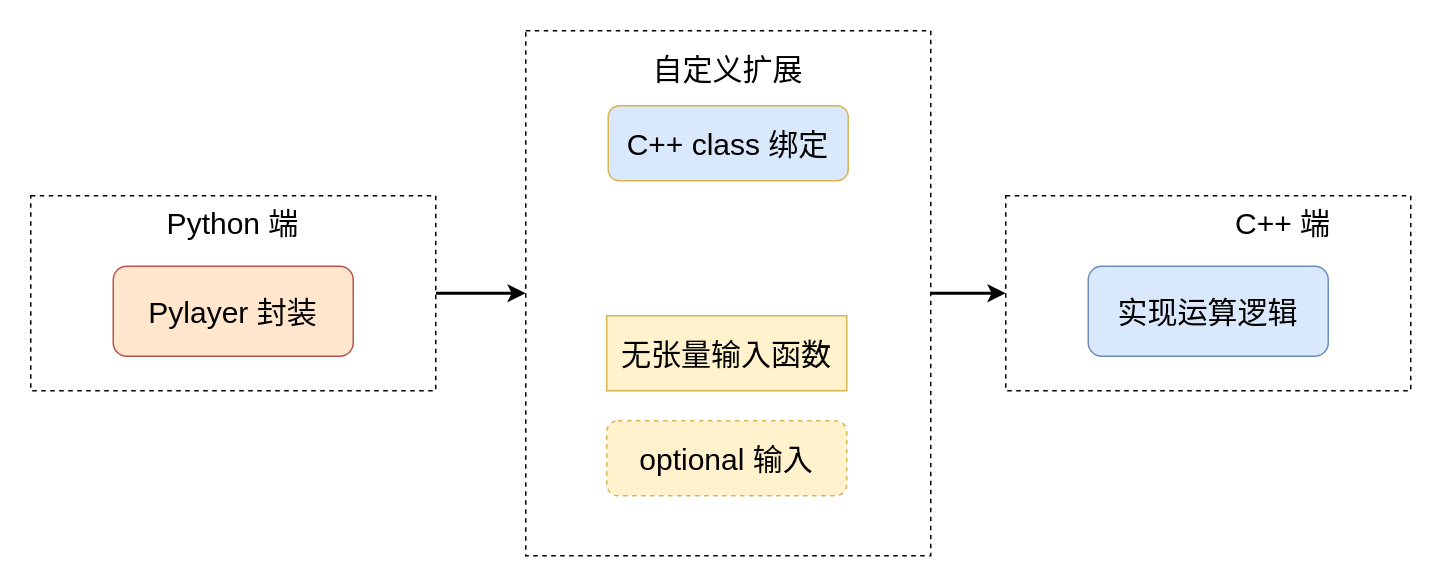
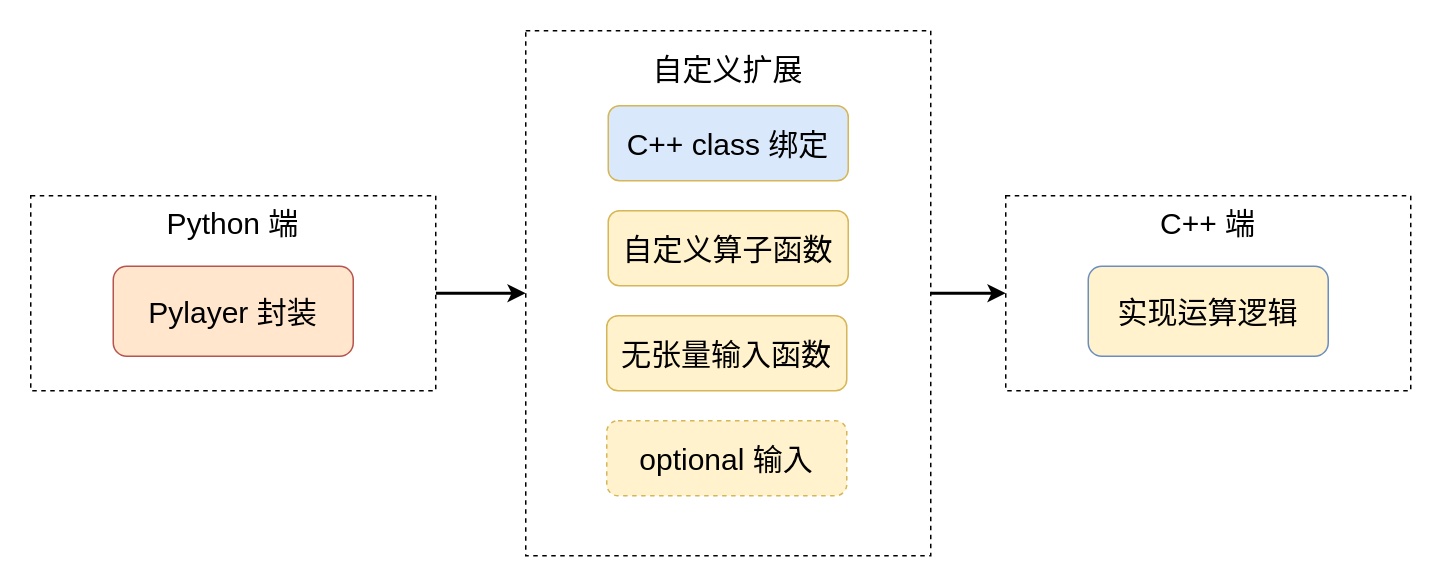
node "C++ 端": moved (1283, 223) -> (1208, 223)
node "自定义算子函数": added
node "实现运算逻辑": fillcolor #dae8fc -> #fff2cc
node "无张量输入函数": shape rectangle -> rounded rectangle
